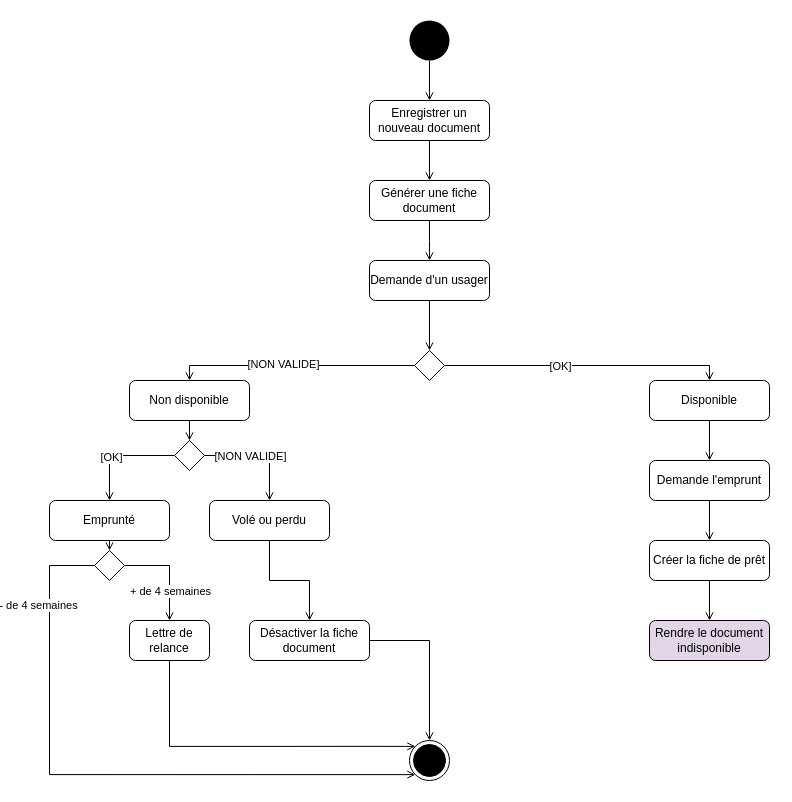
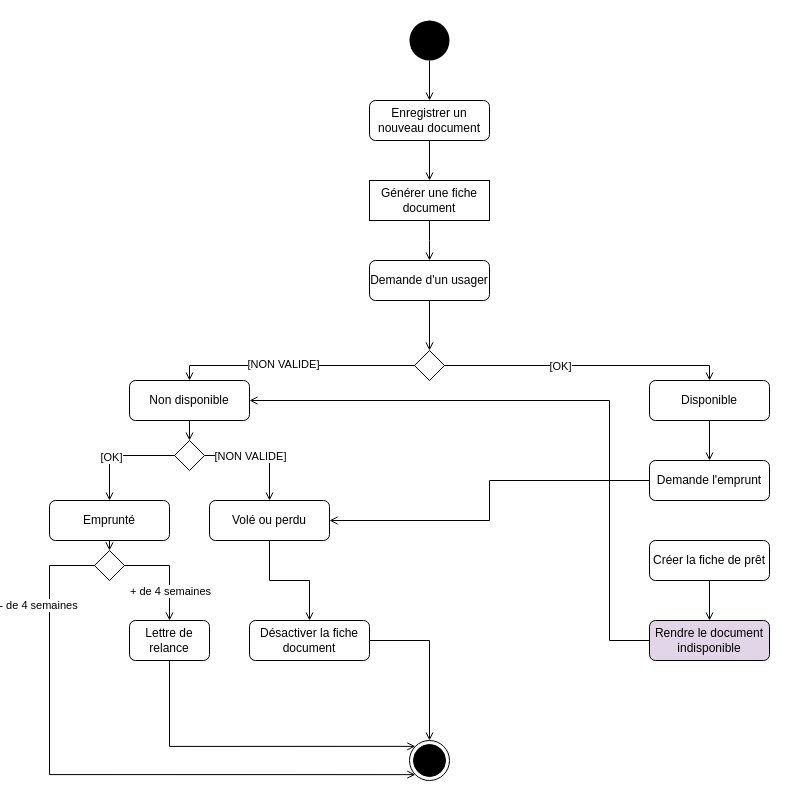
node "Générer une fiche document": shape rounded rectangle -> rectangle
edge "Rendre le document indisponible" -> "Non disponible": added
edge "Demande l'emprunt" -> "Créer la fiche de prêt": now "Demande l'emprunt" -> "Volé ou perdu"
